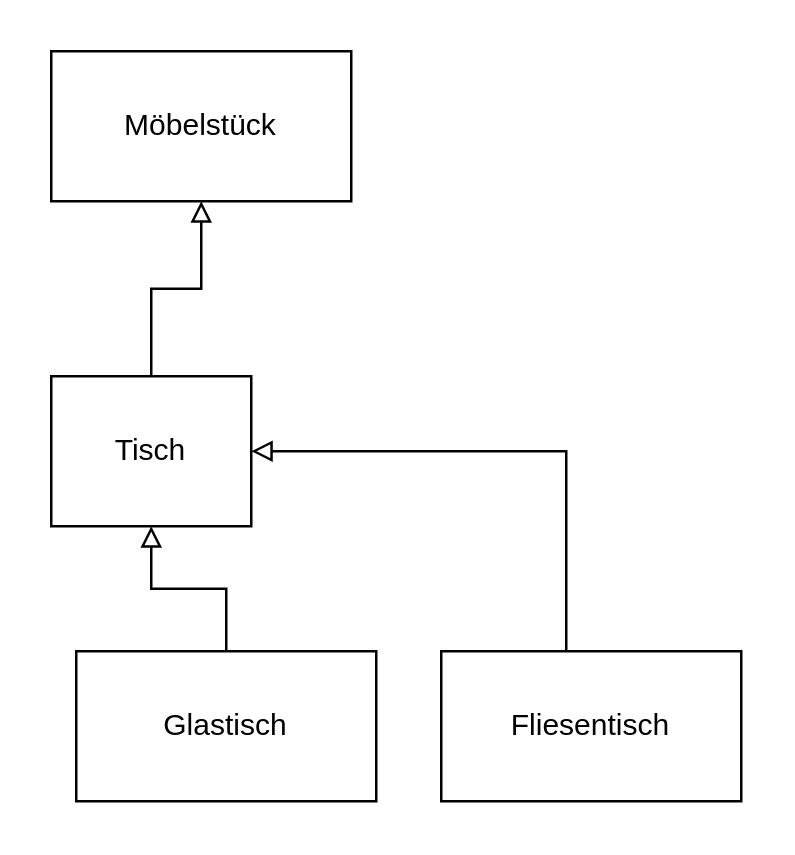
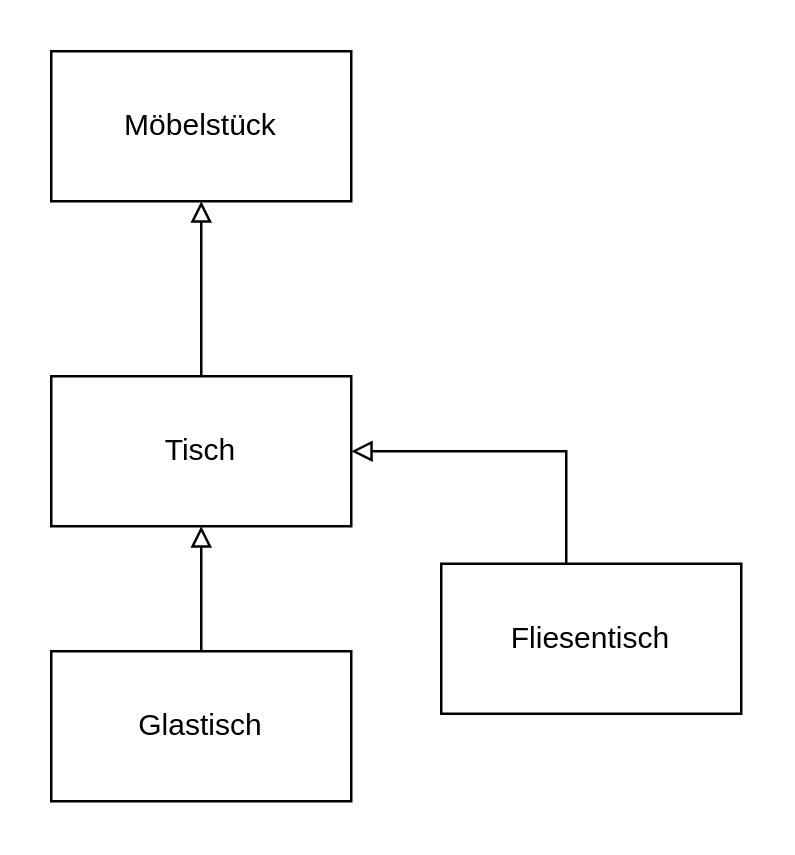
node "Tisch": size 200x150 -> 300x150
node "Glastisch": moved (226, 726) -> (201, 726)
node "Fliesentisch": moved (591, 726) -> (591, 639)
